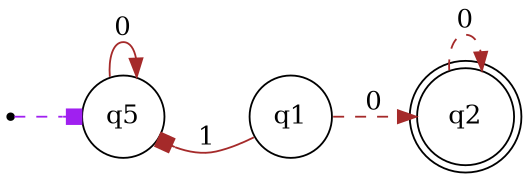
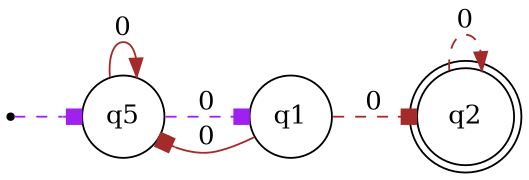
edge "q5" -> "q1": added, label "0"
edge "q1" -> "q2": arrowhead normal -> box
edge "q1" -> "q5": label "1" -> "0"
